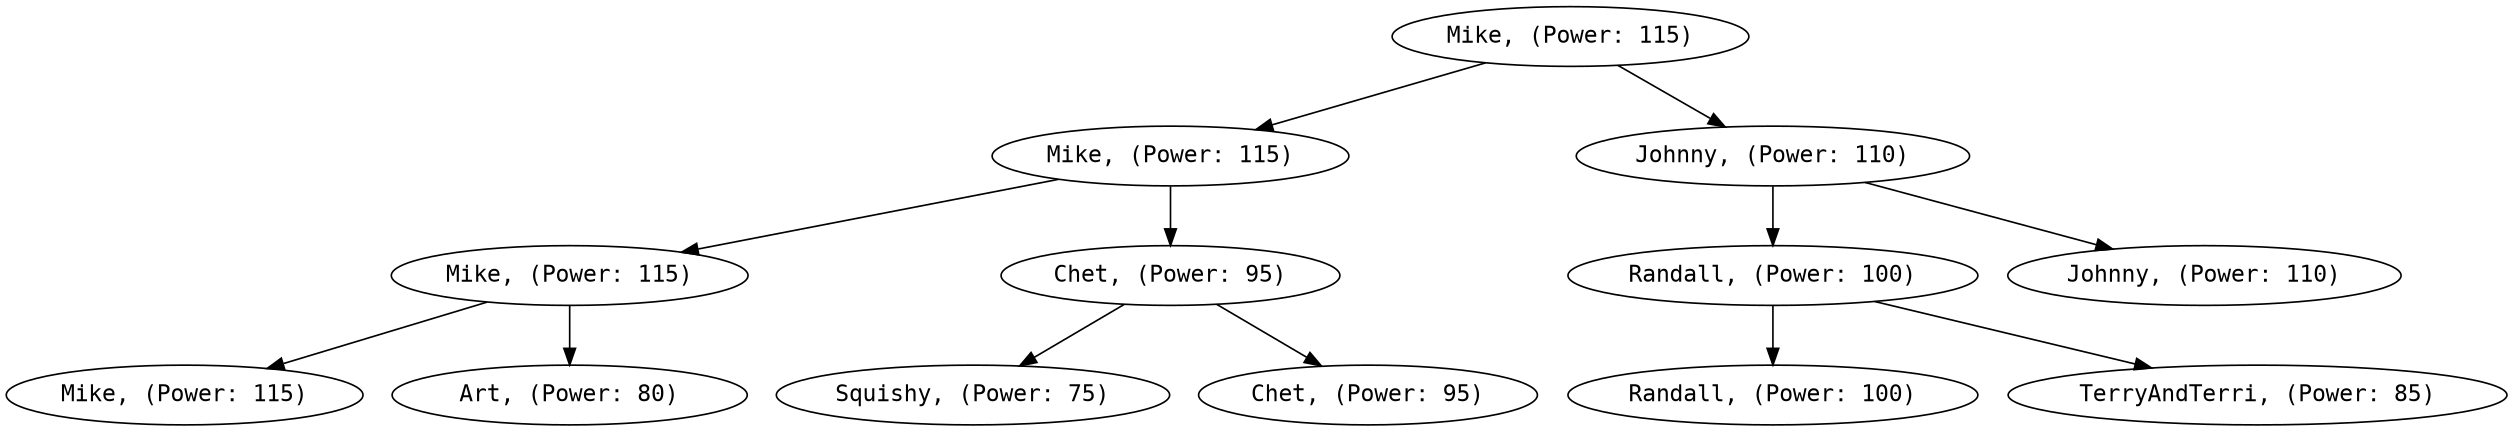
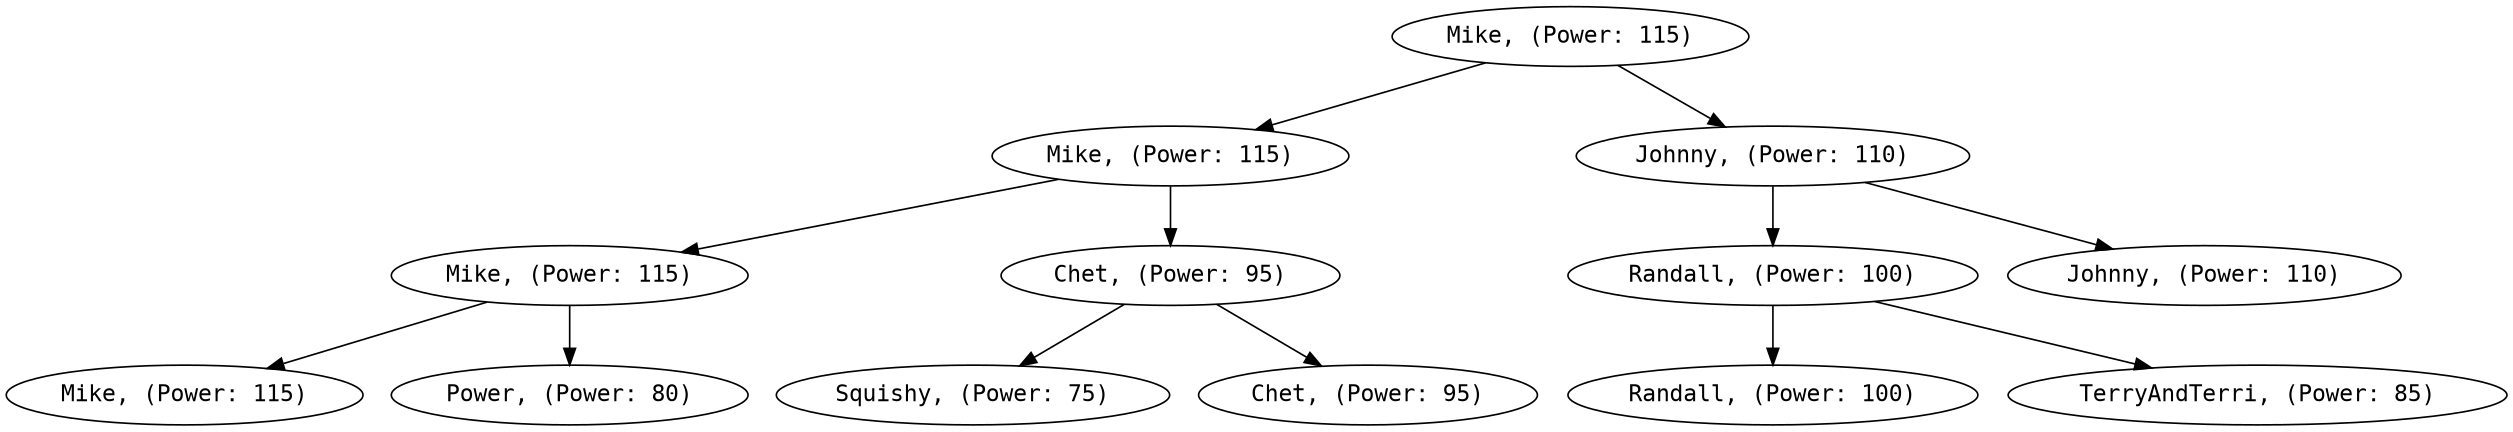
node "Art, (Power: 80)": label "Art, (Power: 80)" -> "Power, (Power: 80)"
